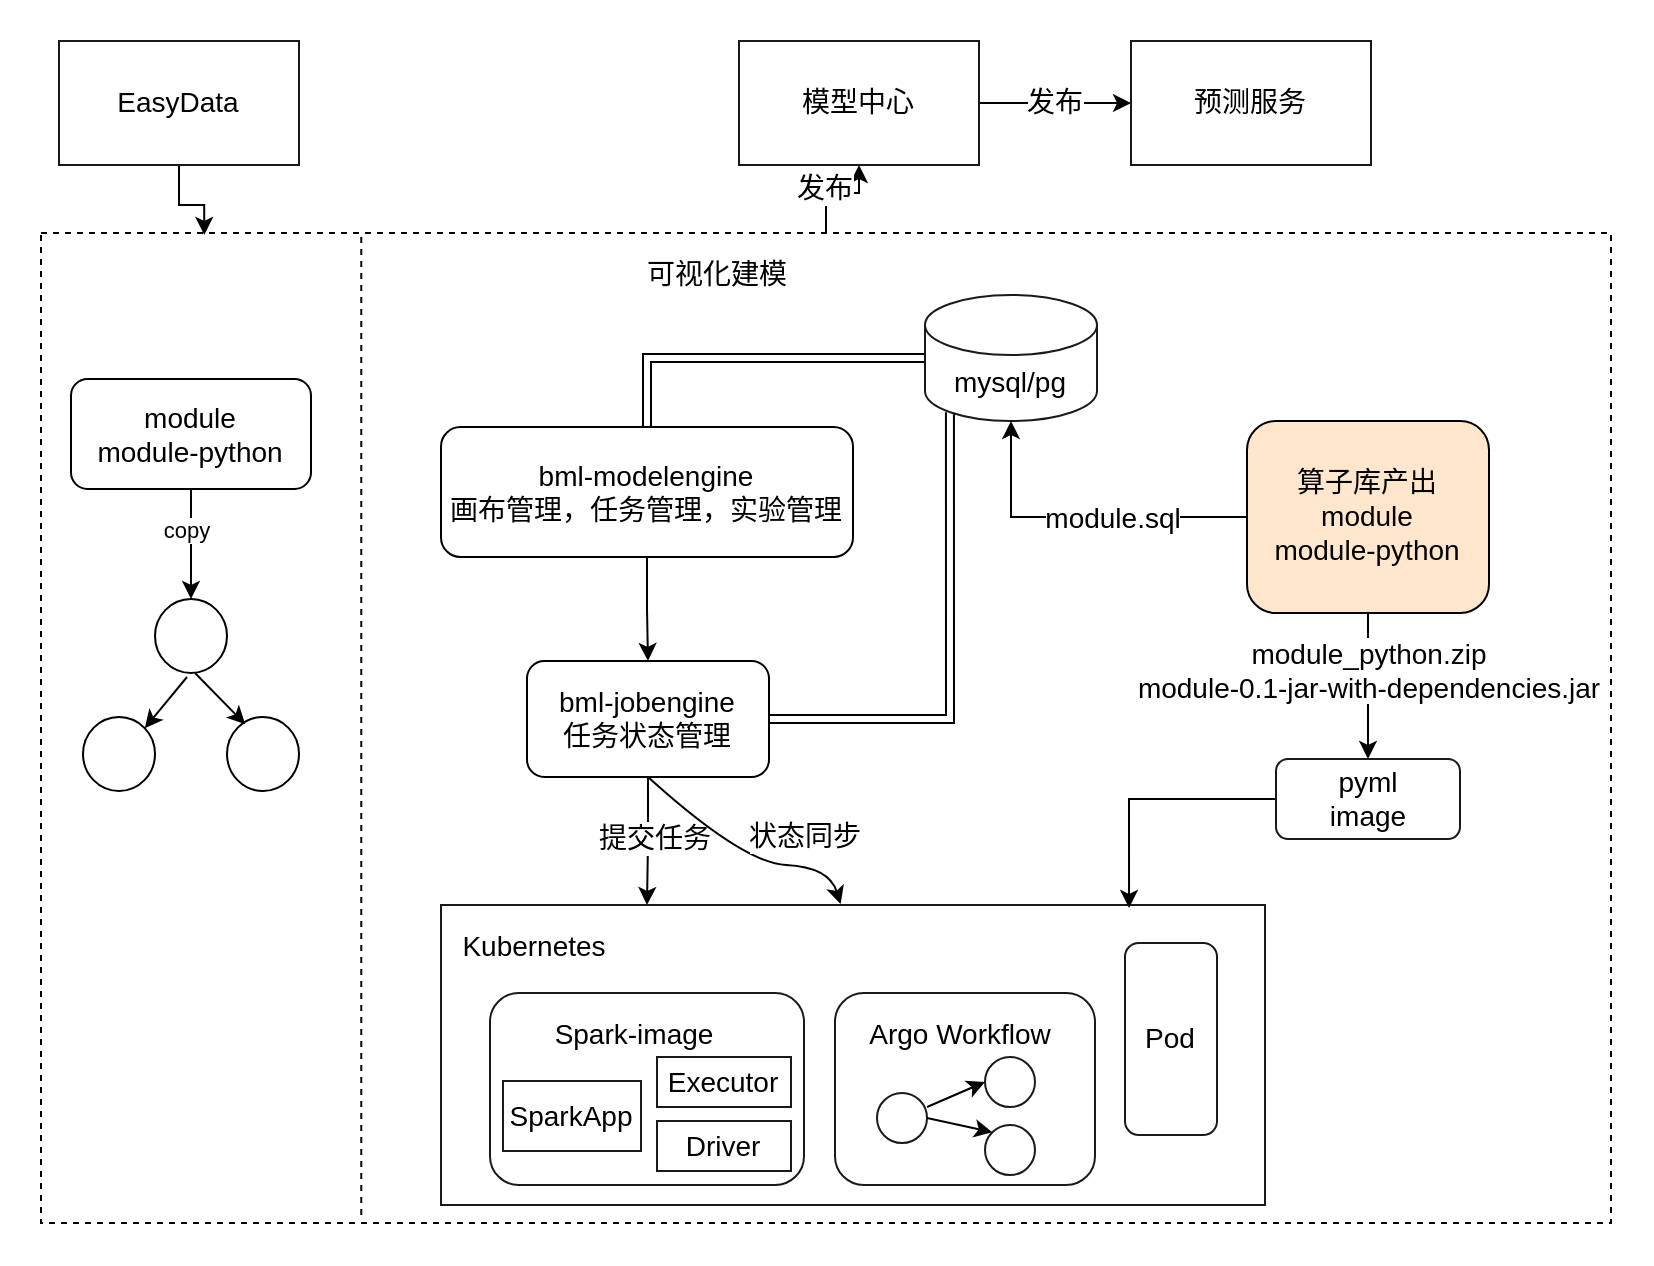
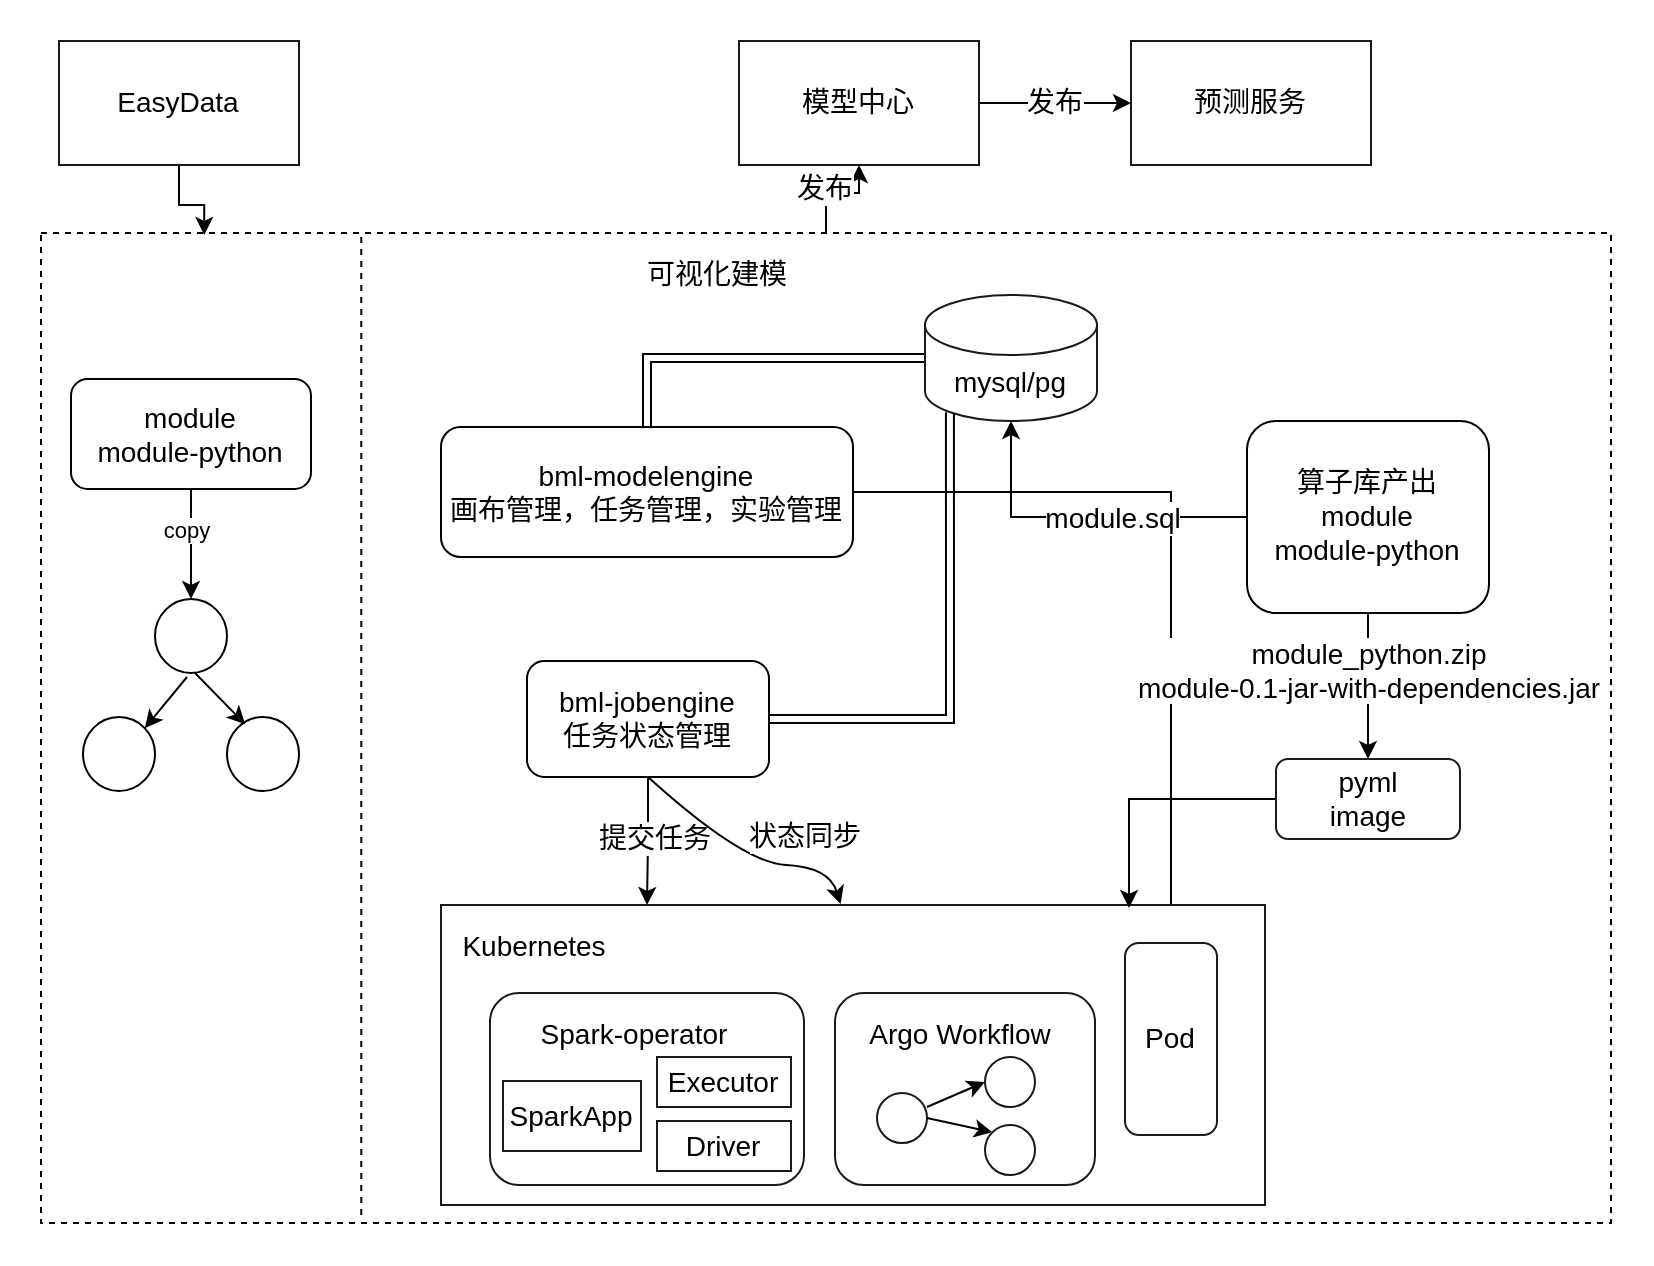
node "算子库产出 module module-python": fillcolor #ffe6cc -> #ffffff
edge "bml-modelengine 画布管理，任务管理，实验管理" -> "bml-jobengine 任务状态管理": now "bml-modelengine 画布管理，任务管理，实验管理" -> "Pod"
node "Spark-image": label "Spark-image" -> "Spark-operator"
